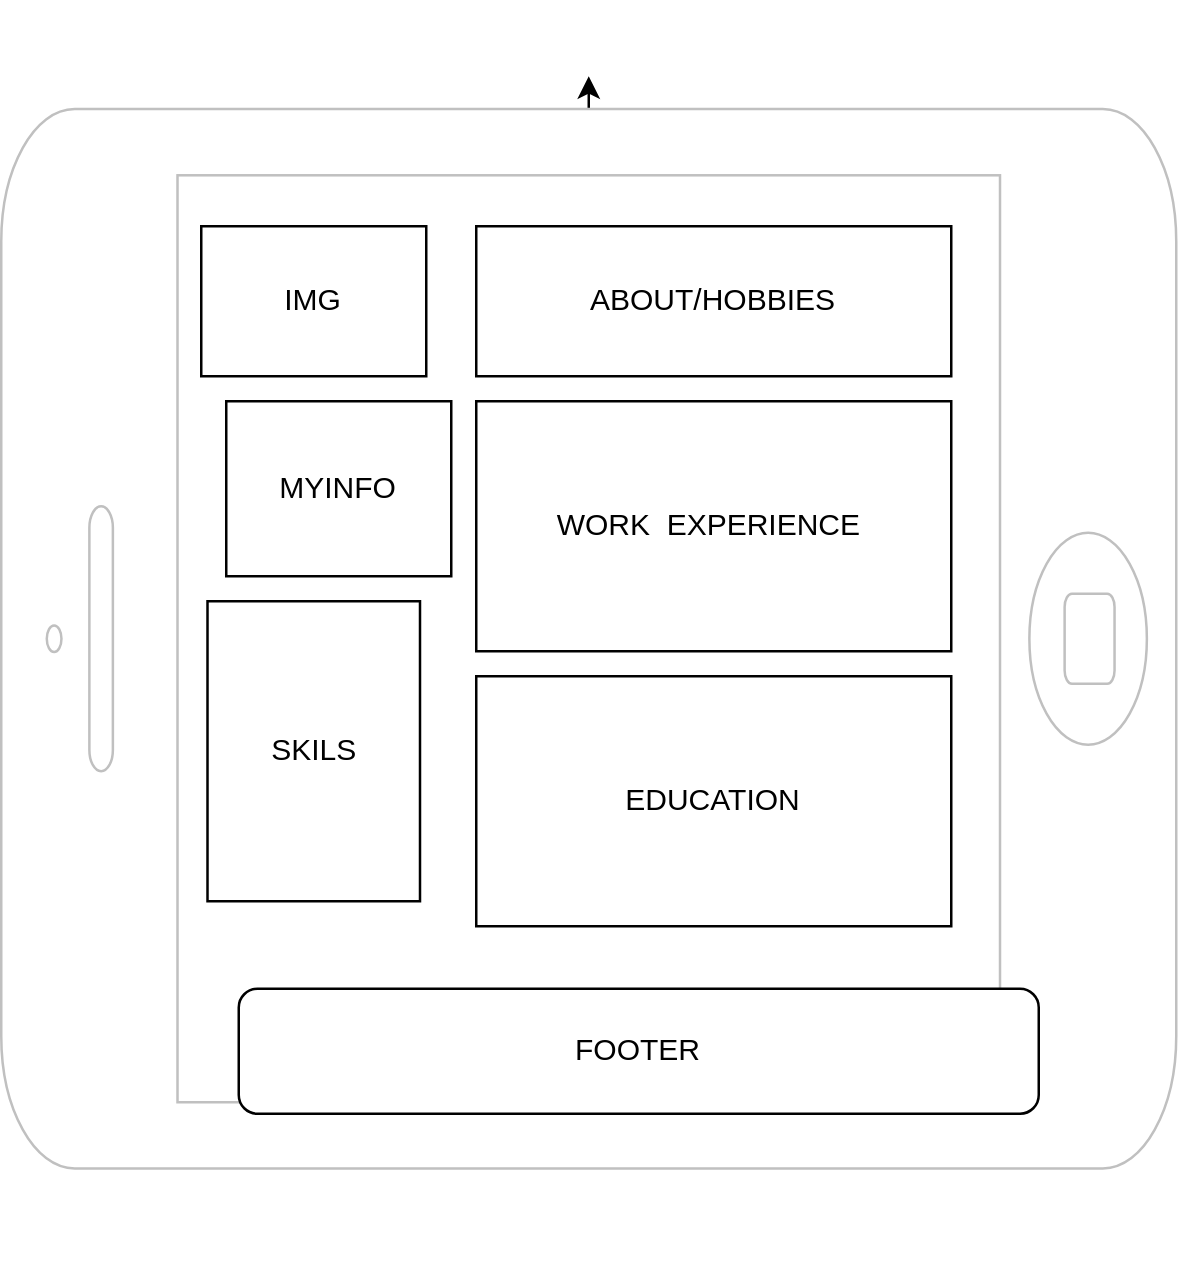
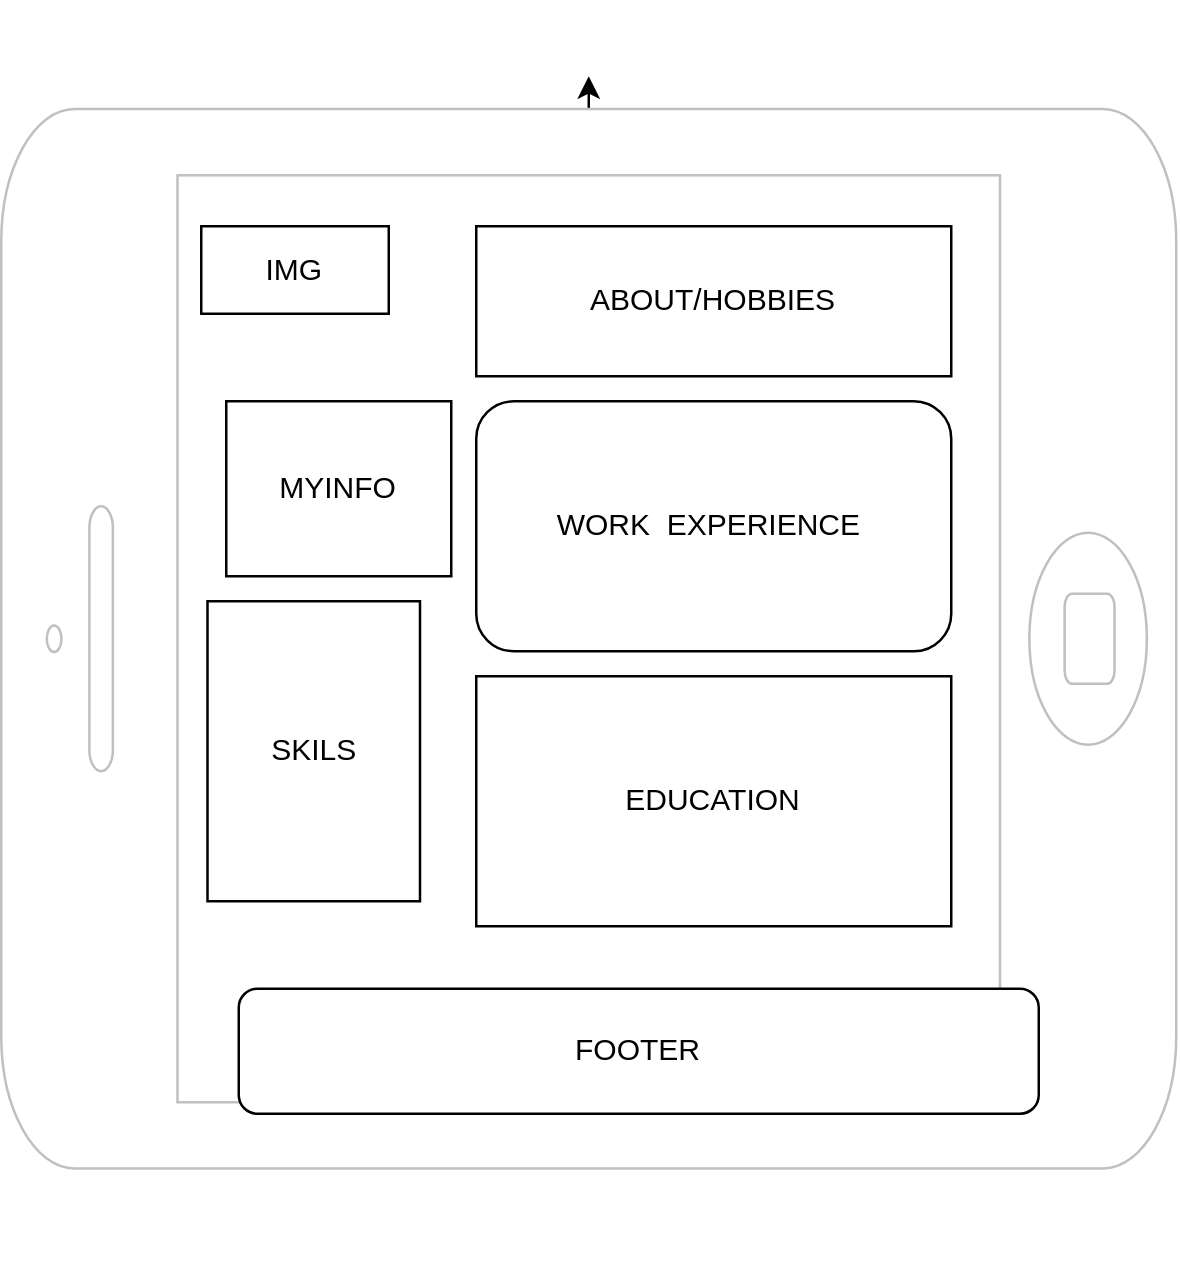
node "IMG": size 225x150 -> 188x88
node "WORK EXPERIENCE": shape rectangle -> rounded rectangle
